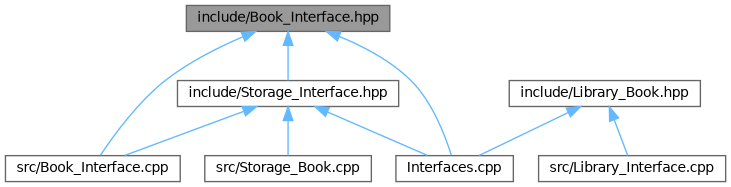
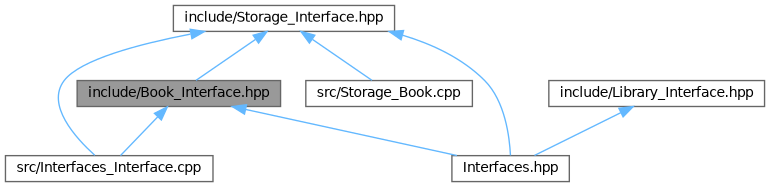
edge "include/Storage_Interface.hpp" -> "include/Book_Interface.hpp": reversed
node "include/Library_Book.hpp": label "include/Library_Book.hpp" -> "include/Library_Interface.hpp"
node "src/Book_Interface.cpp": label "src/Book_Interface.cpp" -> "src/Interfaces_Interface.cpp"
node "Interfaces.cpp": label "Interfaces.cpp" -> "Interfaces.hpp"
node "src/Library_Interface.cpp": removed
